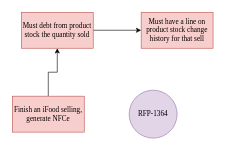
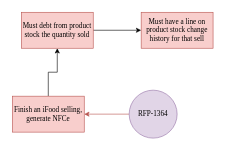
edge "RFP-1364" -> "Finish an iFood selling, generate NFCe": added
